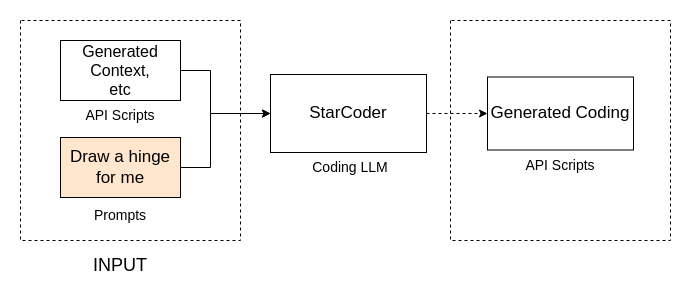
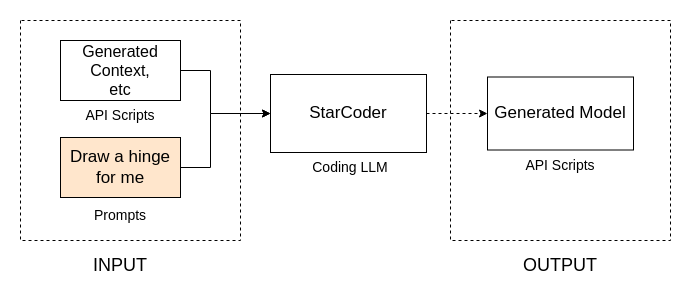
node "Generated Coding": label "Generated Coding" -> "Generated Model"
node "OUTPUT": added
